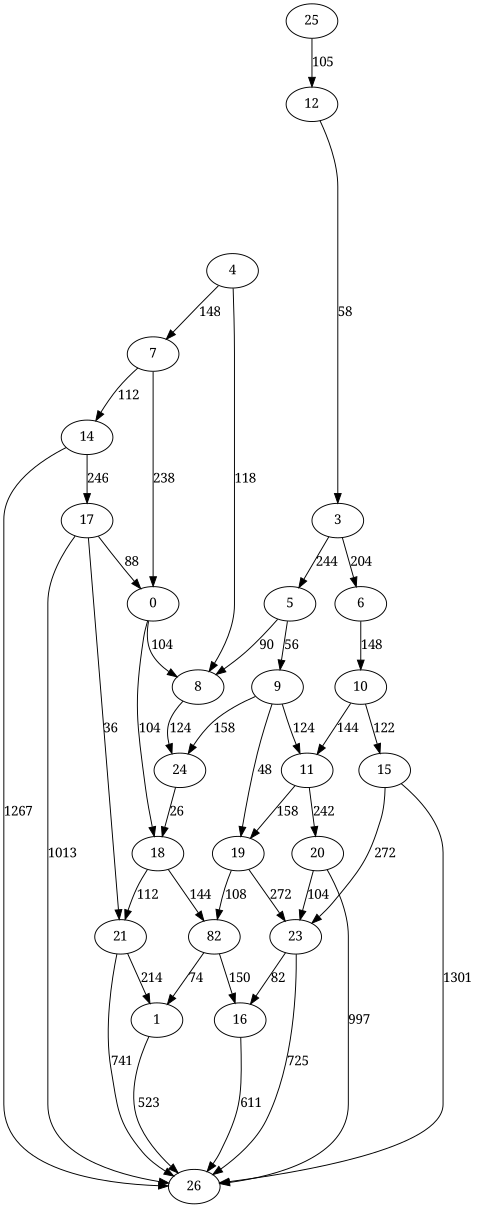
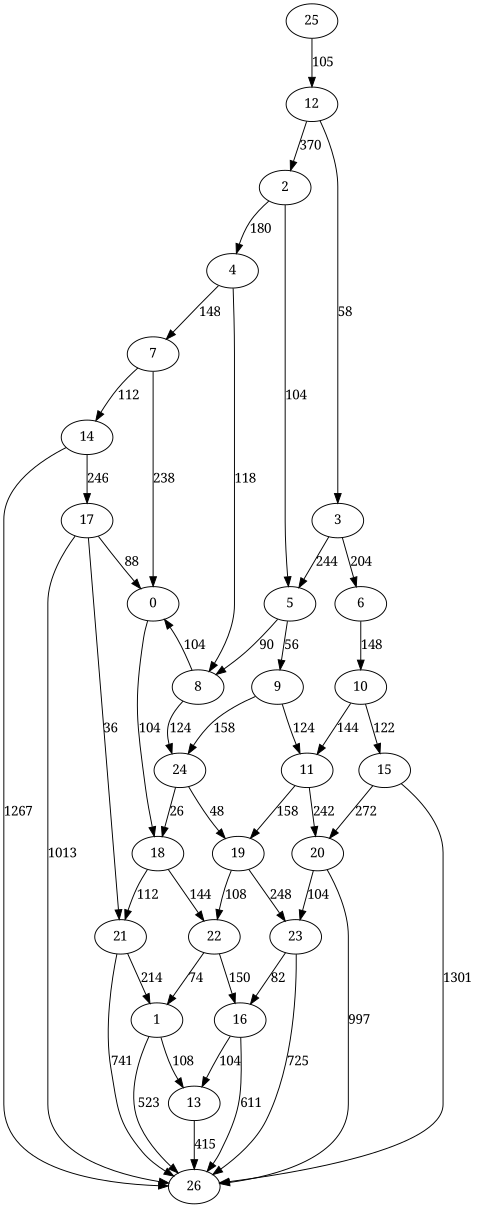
node "2": added
edge "0" -> "8": reversed
edge "9" -> "19": now "24" -> "19"
edge "15" -> "23": now "15" -> "20"
edge "19" -> "23": label "272" -> "248"
node "82": label "82" -> "22"
node "13": added
